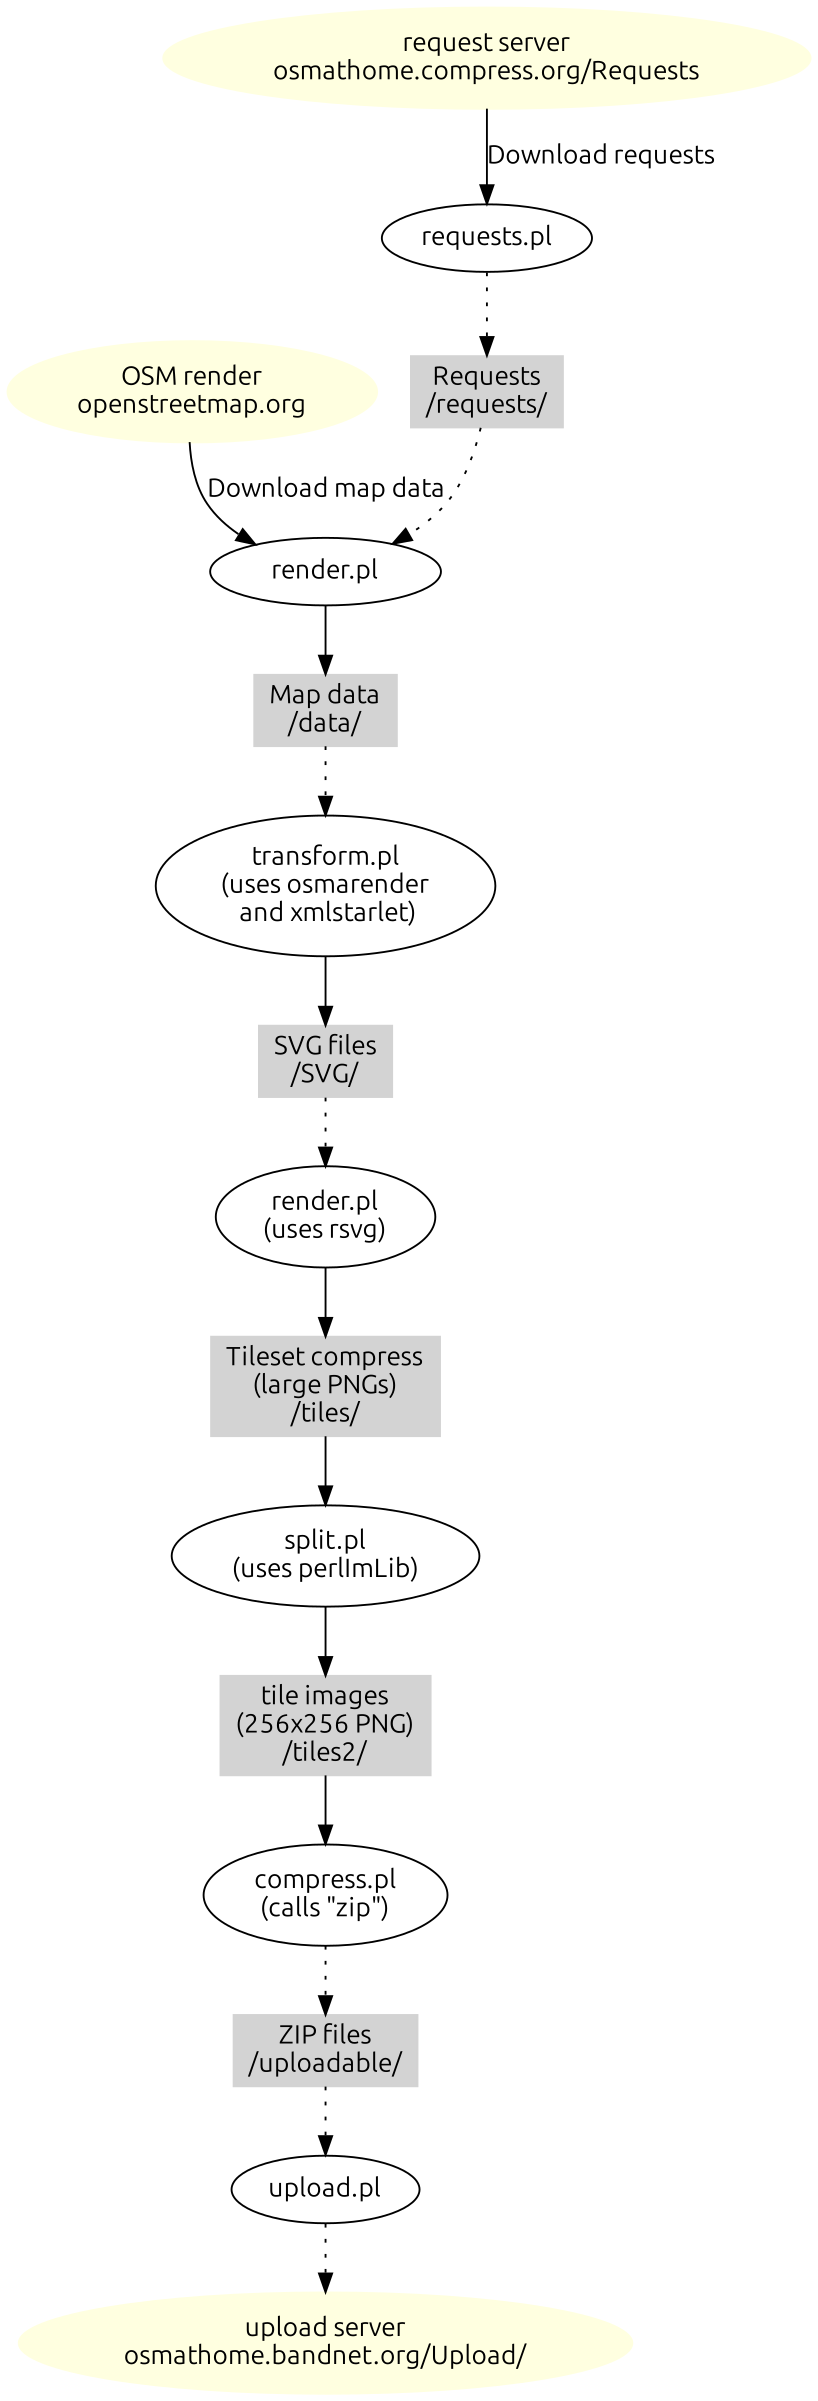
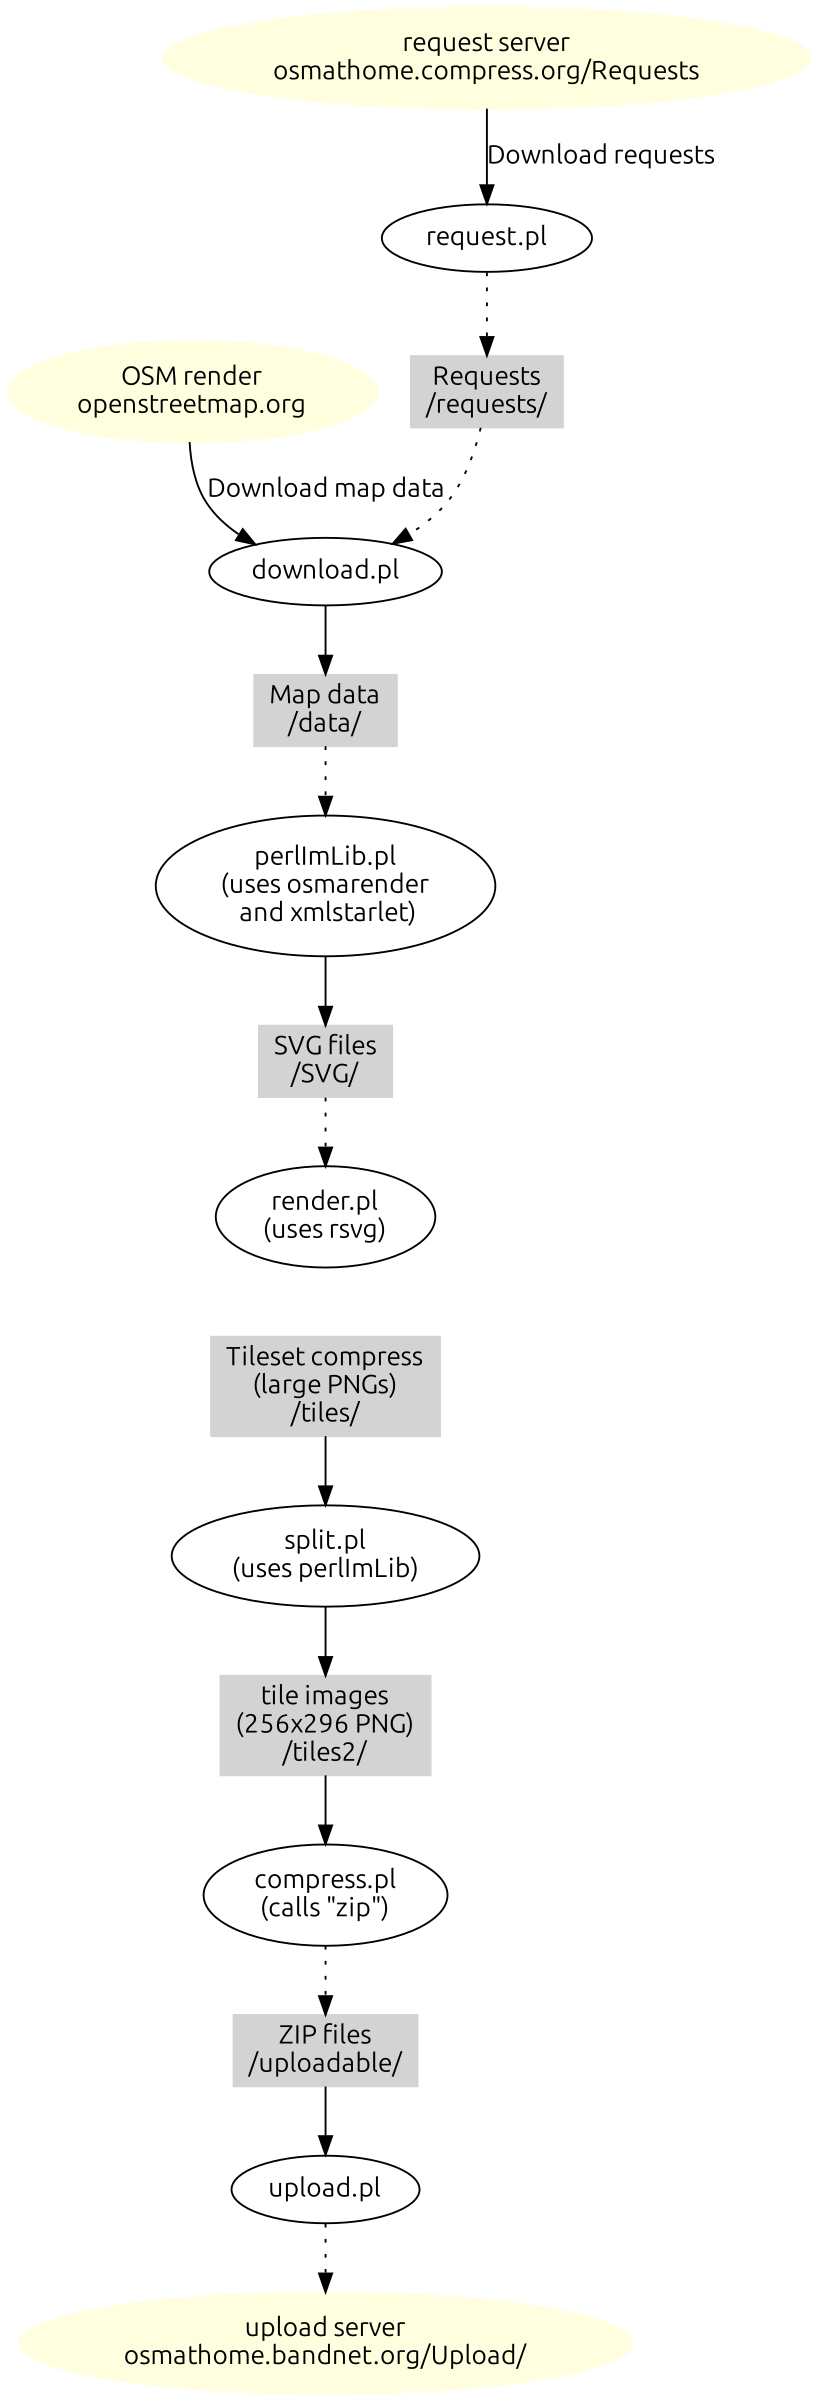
node "requests.pl": label "requests.pl" -> "request.pl"
node "render.pl": label "render.pl" -> "download.pl"
node "transform.pl (uses osmarender and xmlstarlet)": label "transform.pl (uses osmarender and xmlstarlet)" -> "perlImLib.pl (uses osmarender and xmlstarlet)"
edge "render.pl (uses rsvg)" -> "Tileset compress (large PNGs) /tiles/": removed
node "tile images (256x256 PNG) /tiles2/": label "tile images (256x256 PNG) /tiles2/" -> "tile images (256x296 PNG) /tiles2/"
edge "ZIP files /uploadable/" -> "upload.pl": style dotted -> solid
